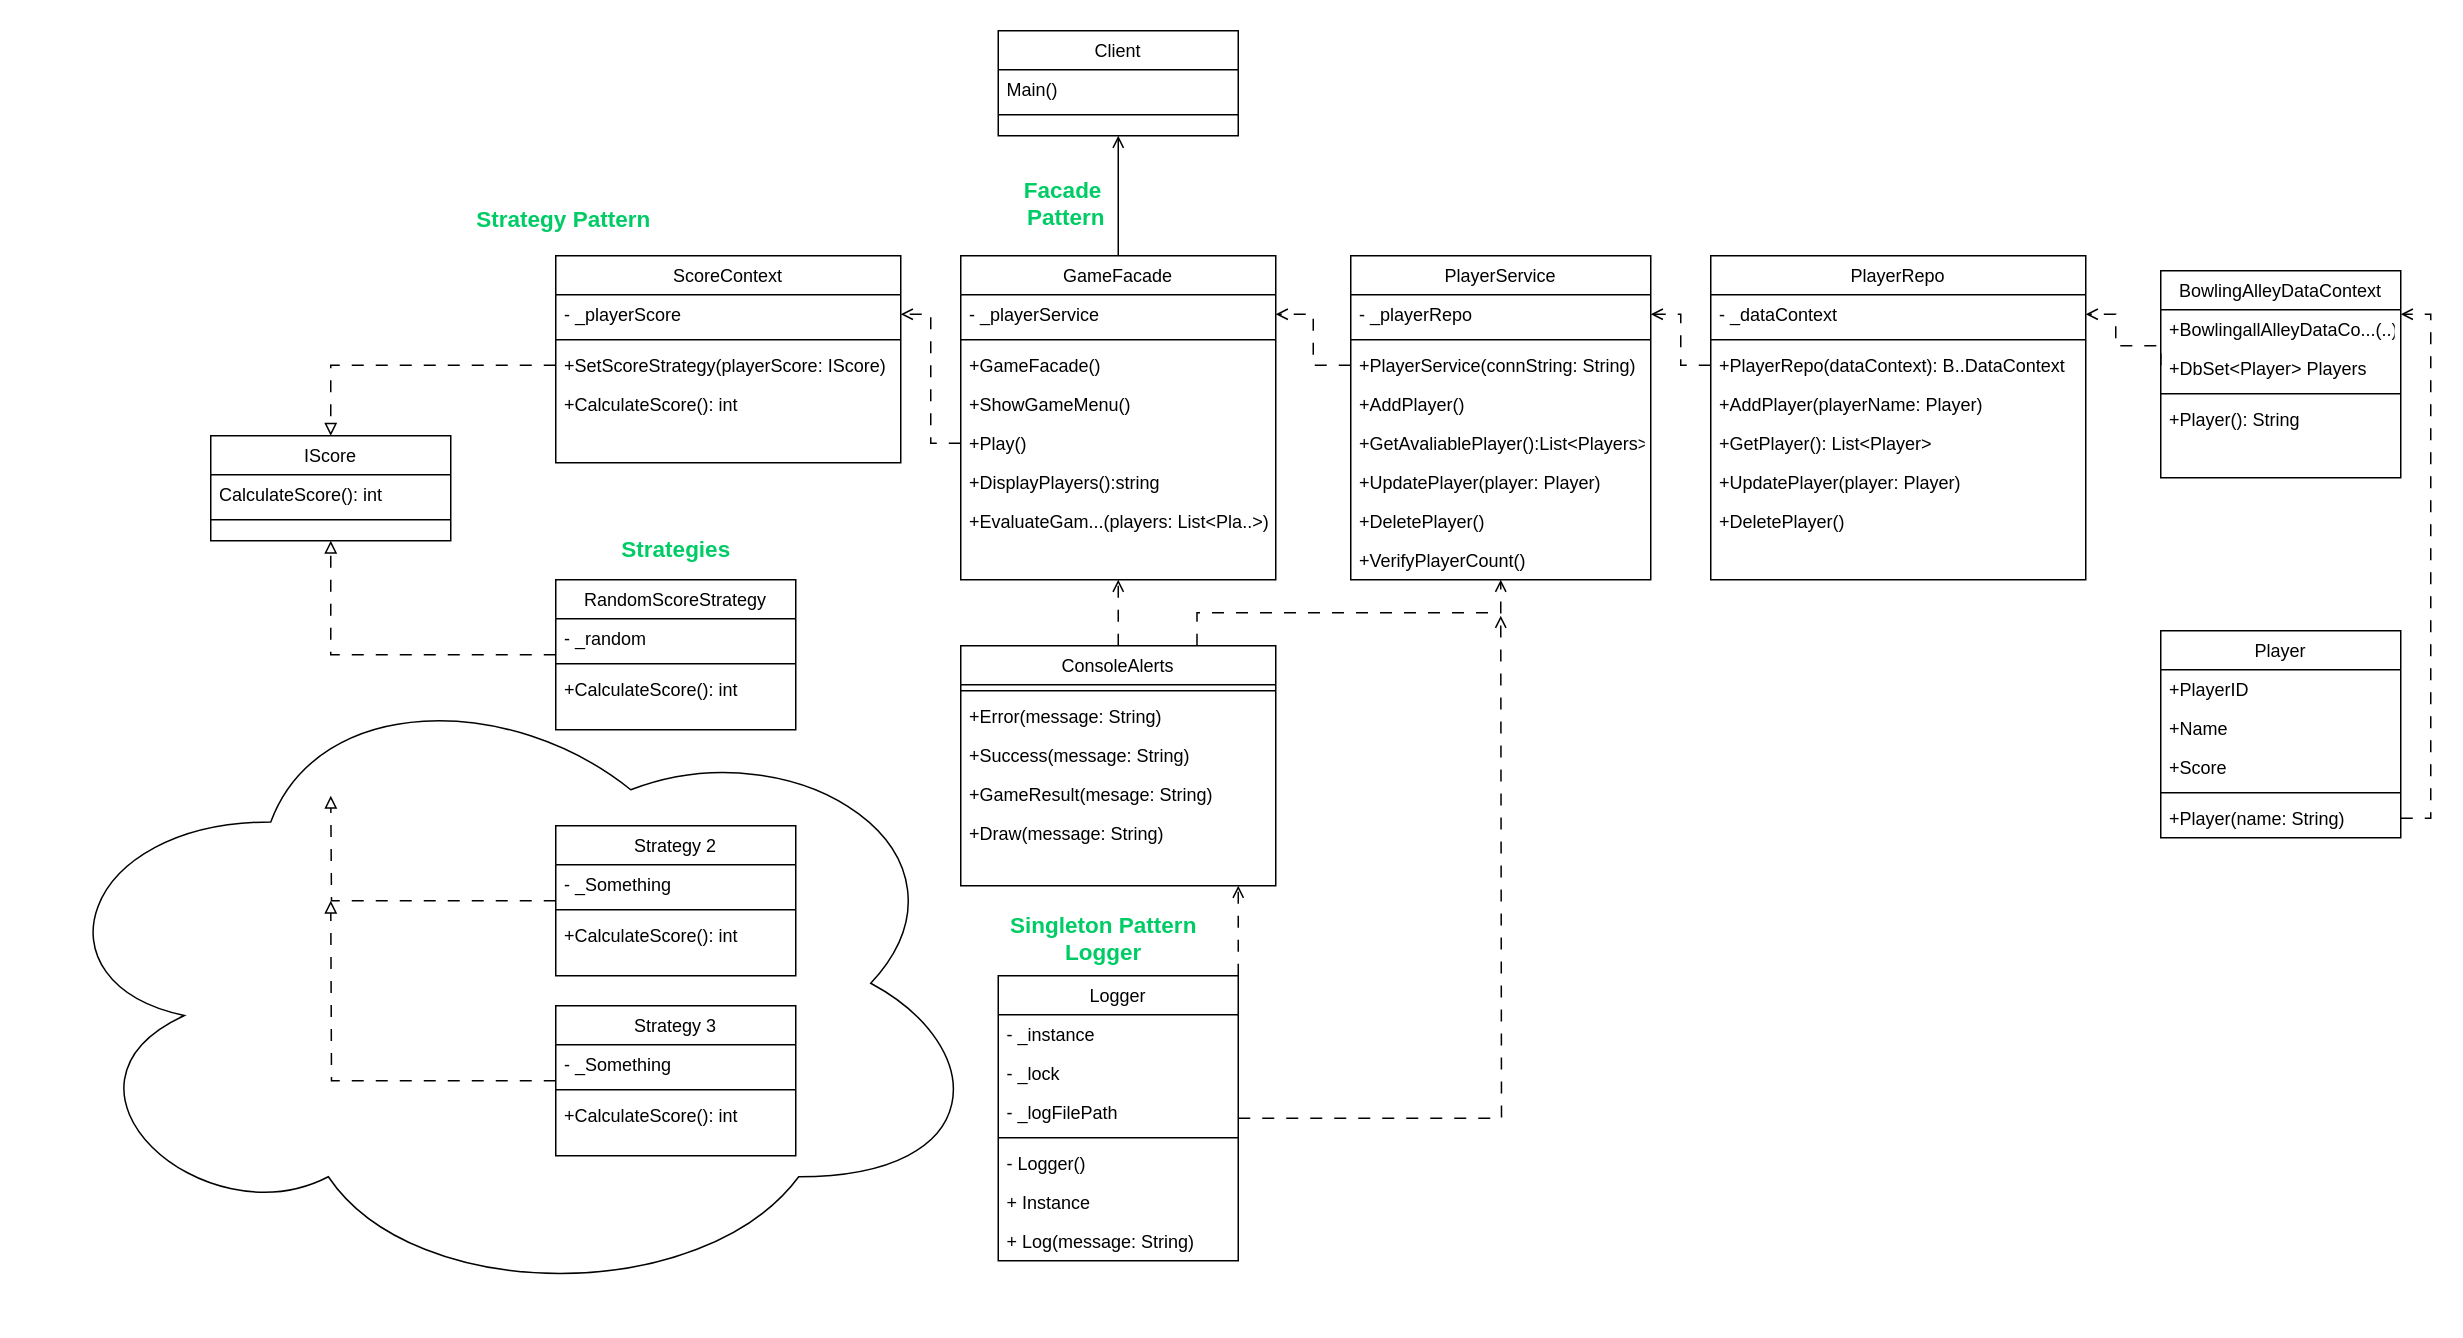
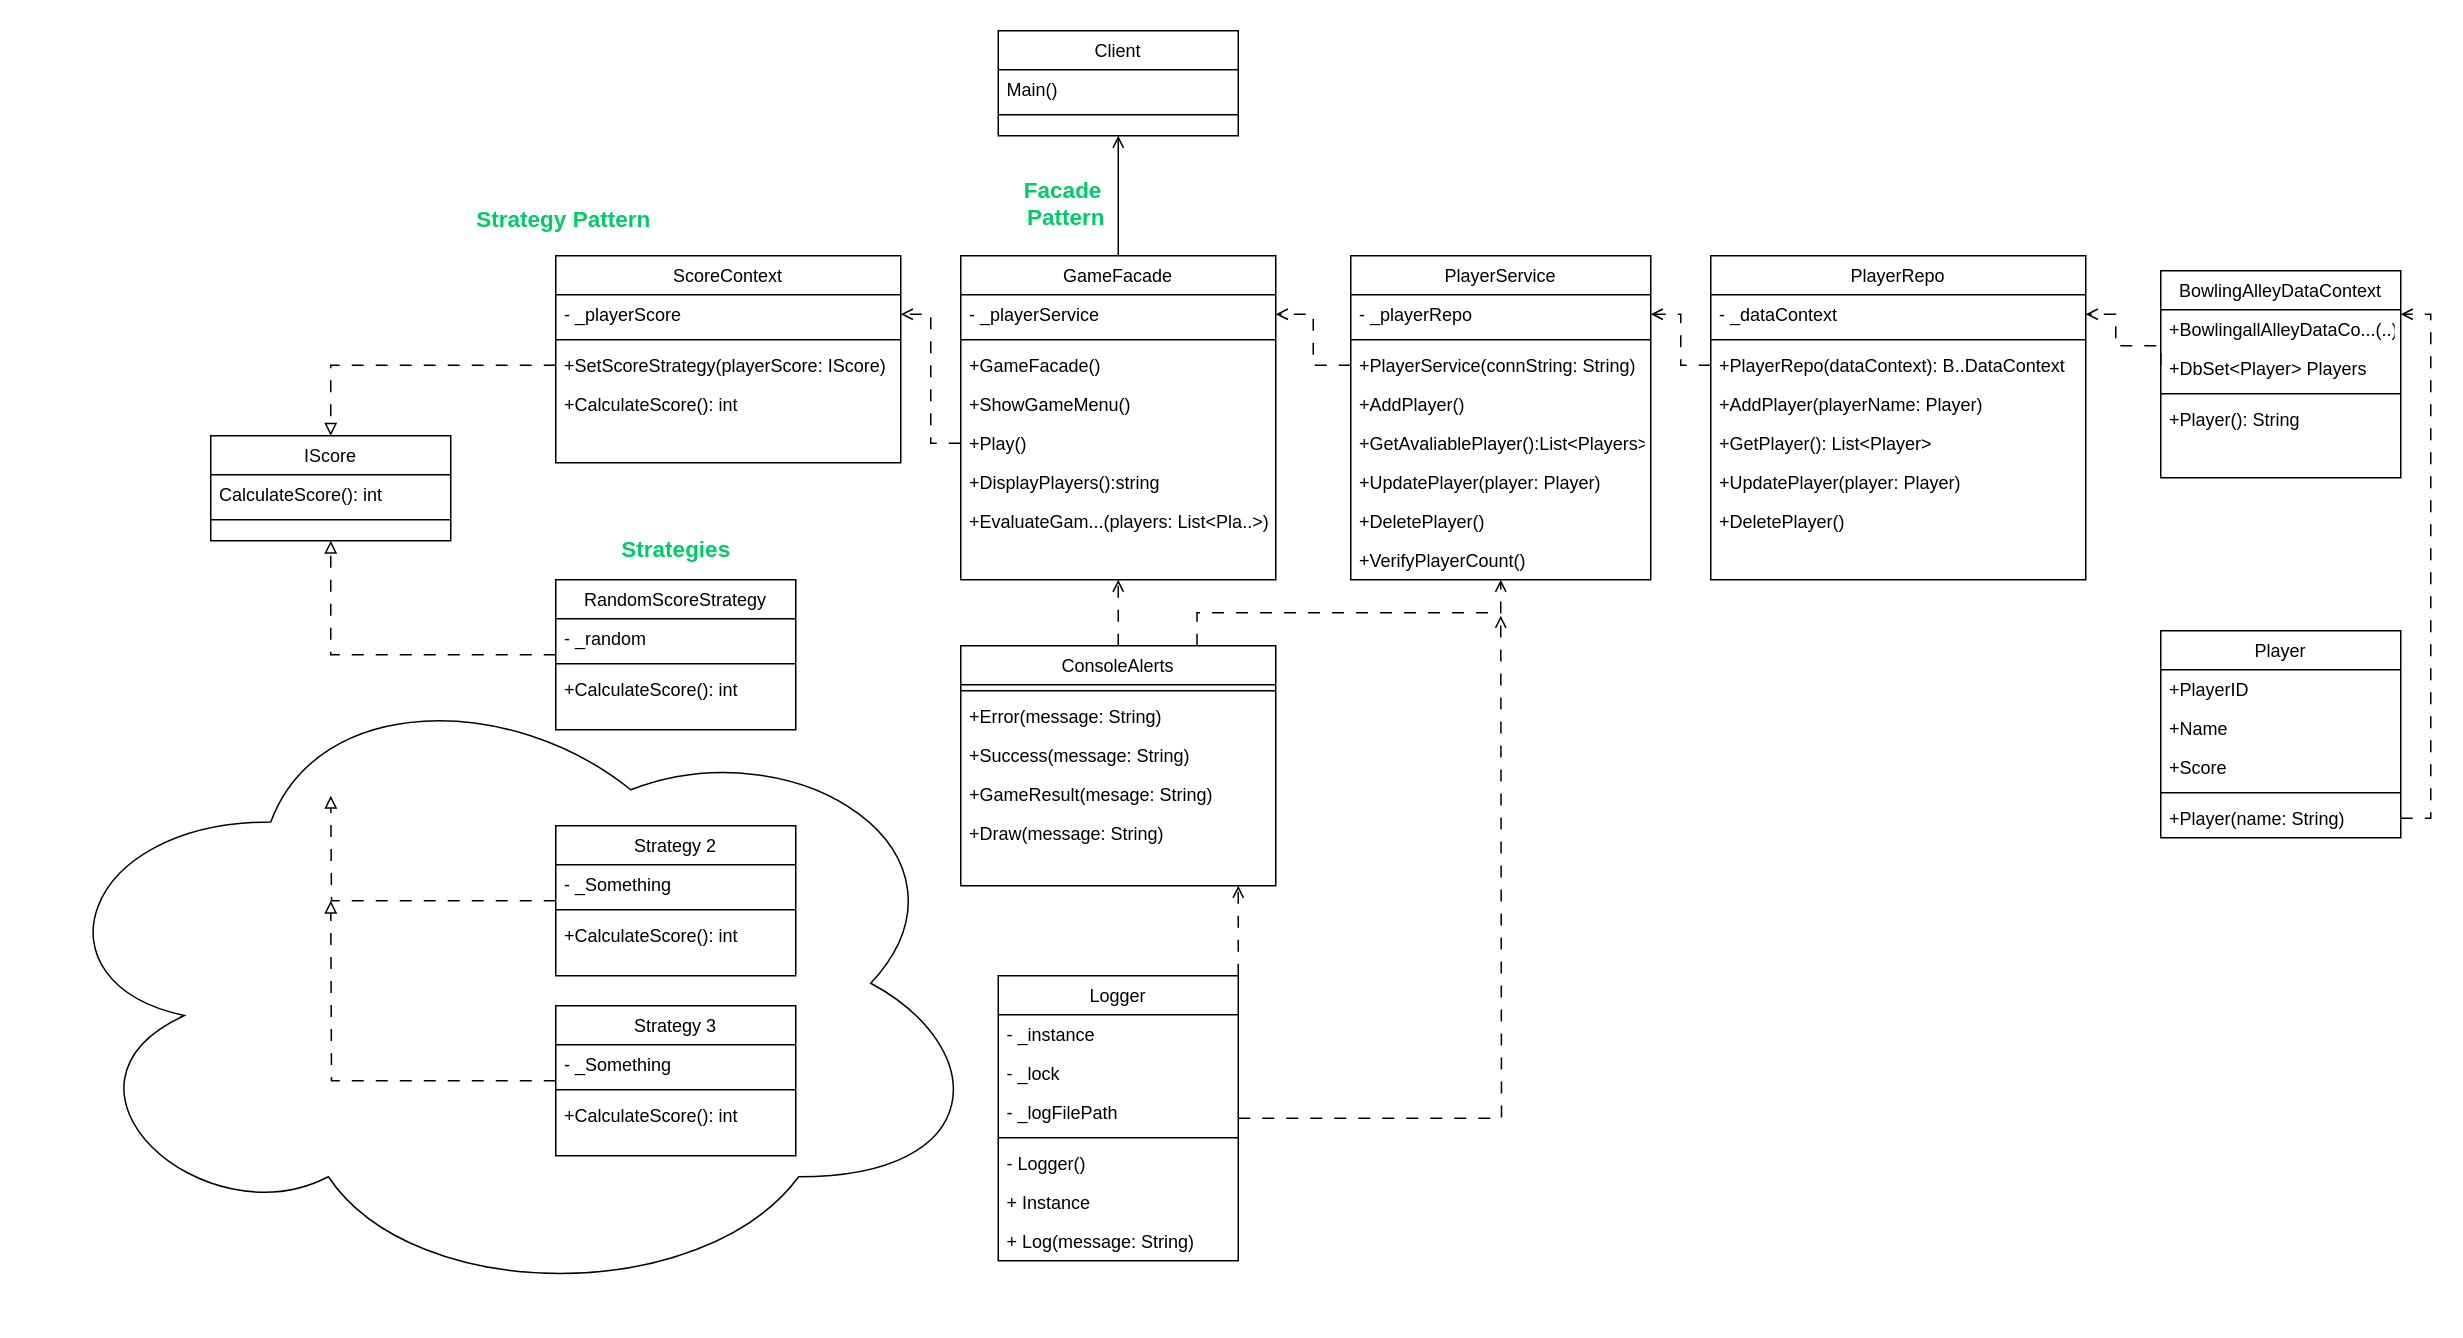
node "Singleton Pattern Logger": removed
